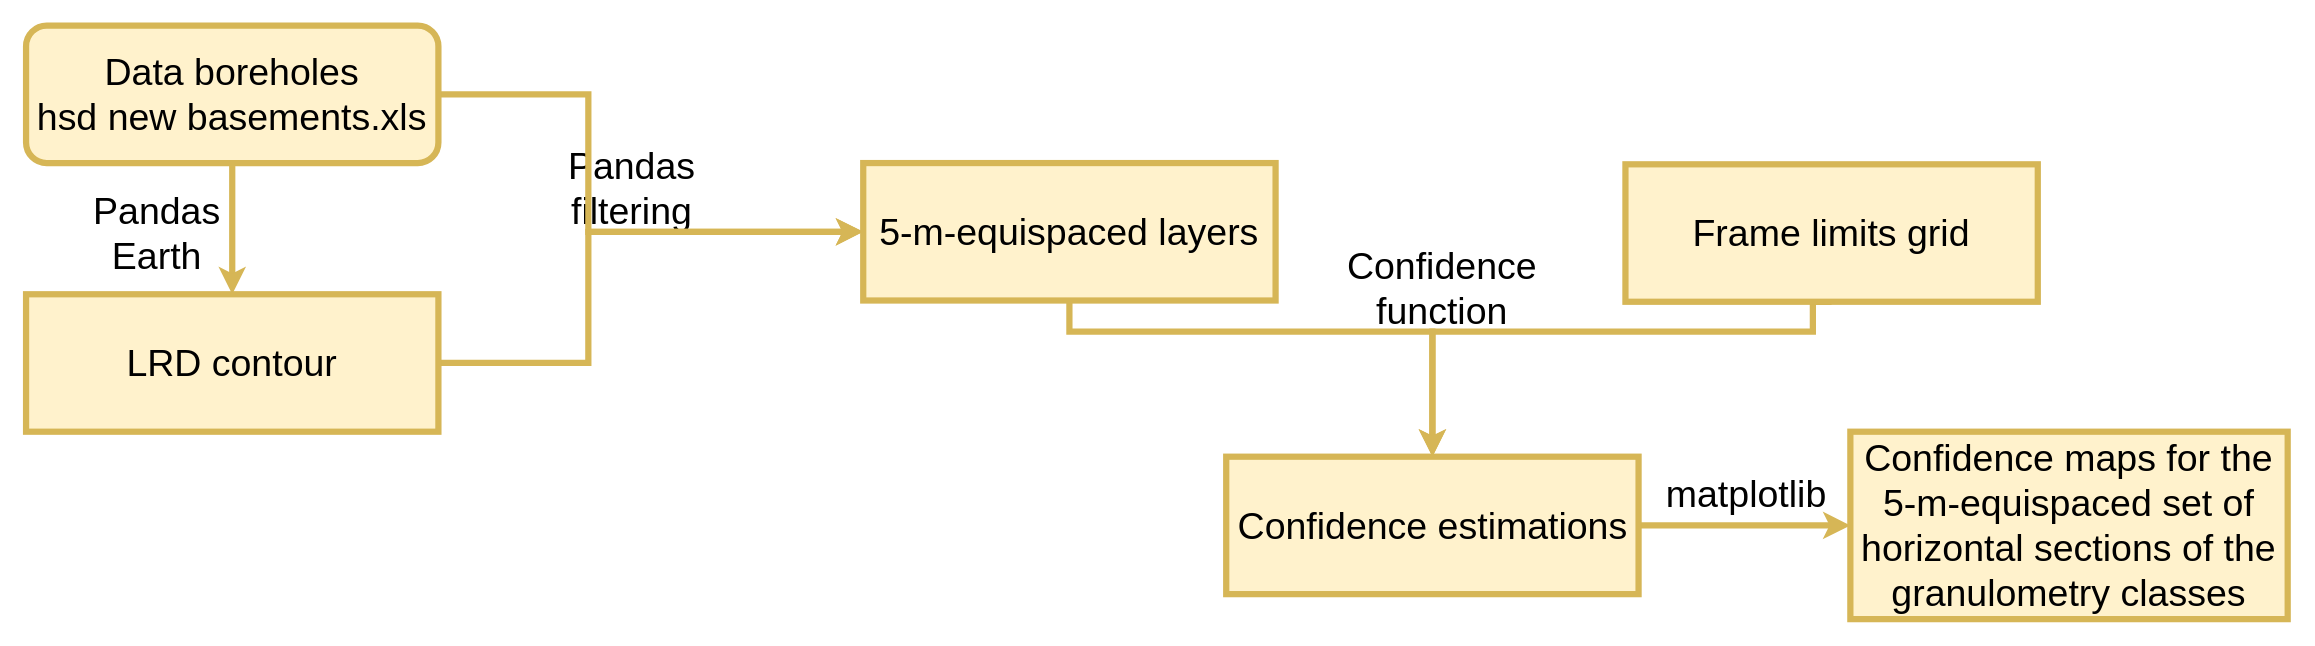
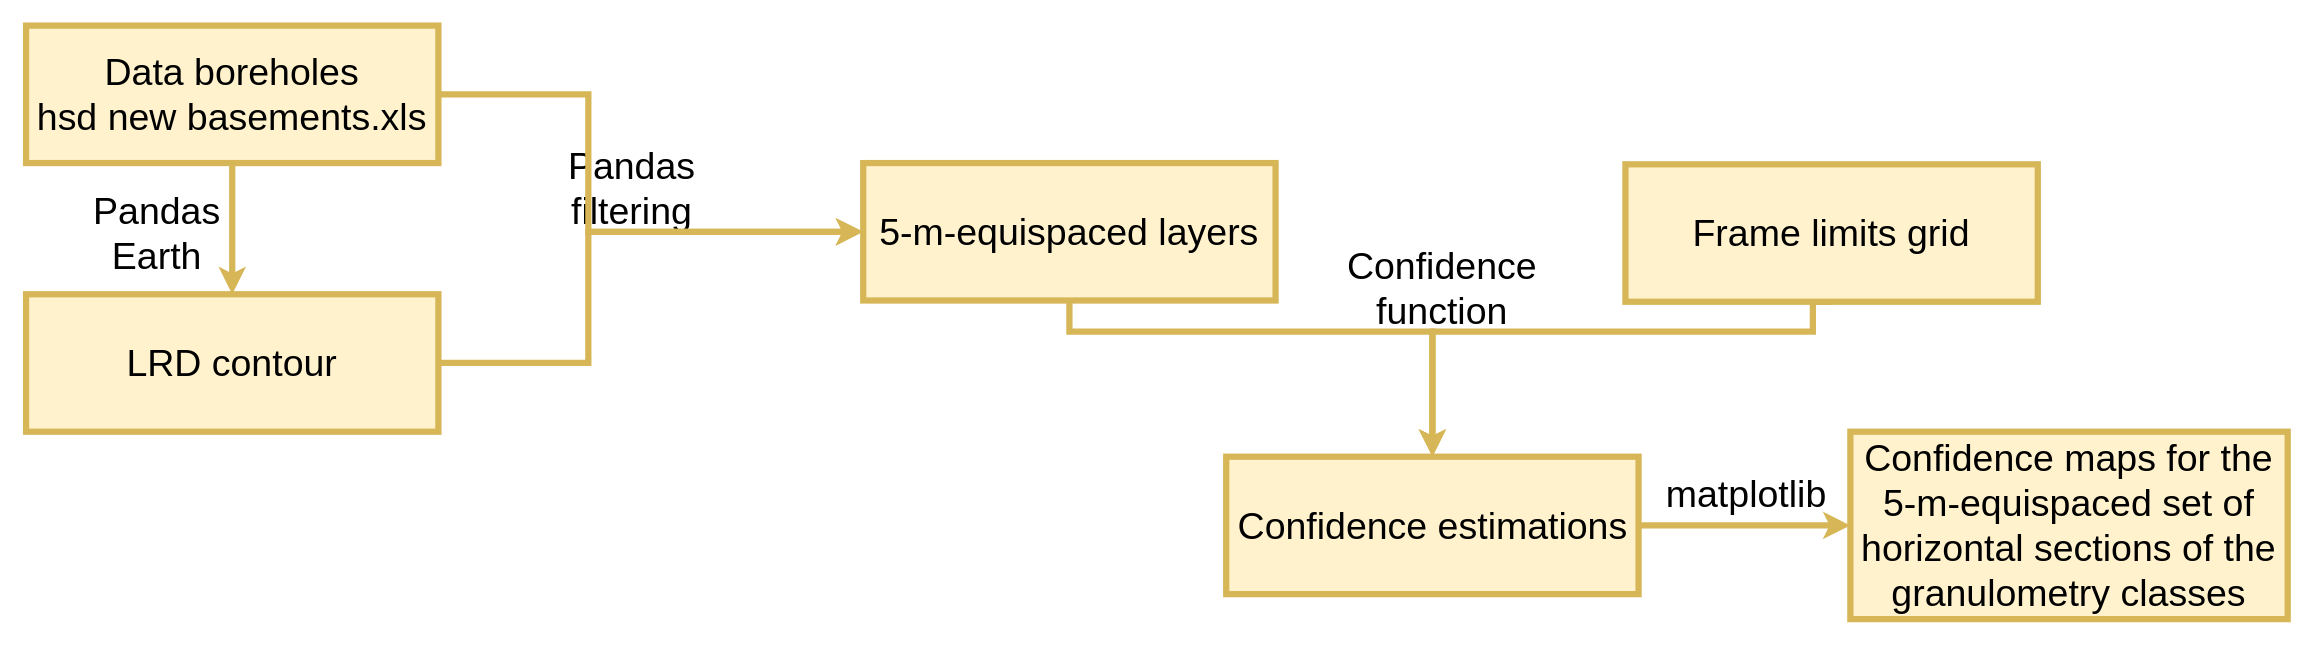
node "Data boreholes hsd new basements.xls": shape rounded rectangle -> rectangle
